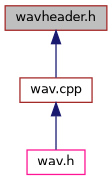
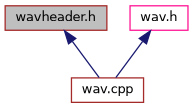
edge "wav.h" -> "wav.cpp": reversed
